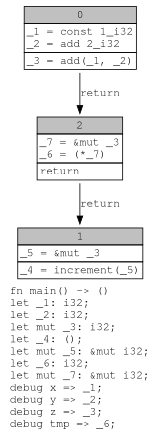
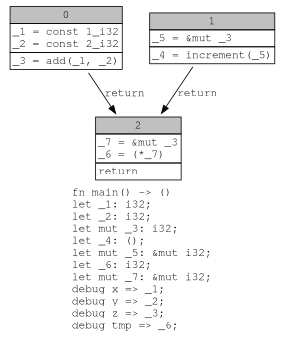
node "0": text "_2 = add 2_i32" -> "_2 = const 2_i32"
edge "2" -> "1": reversed
